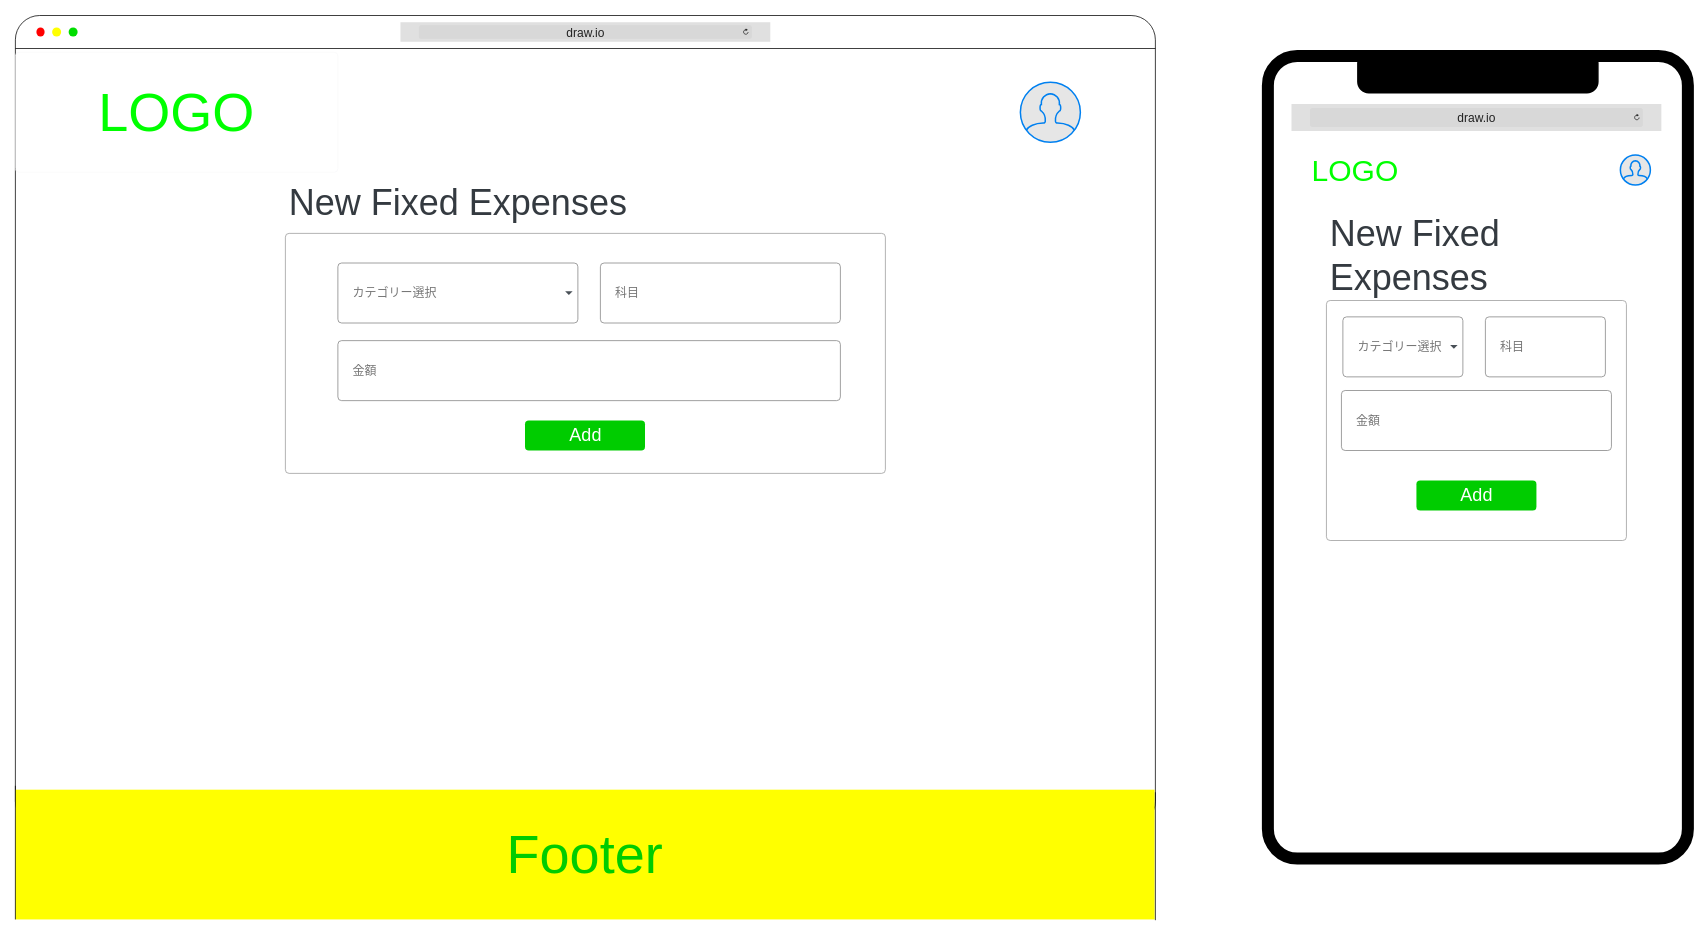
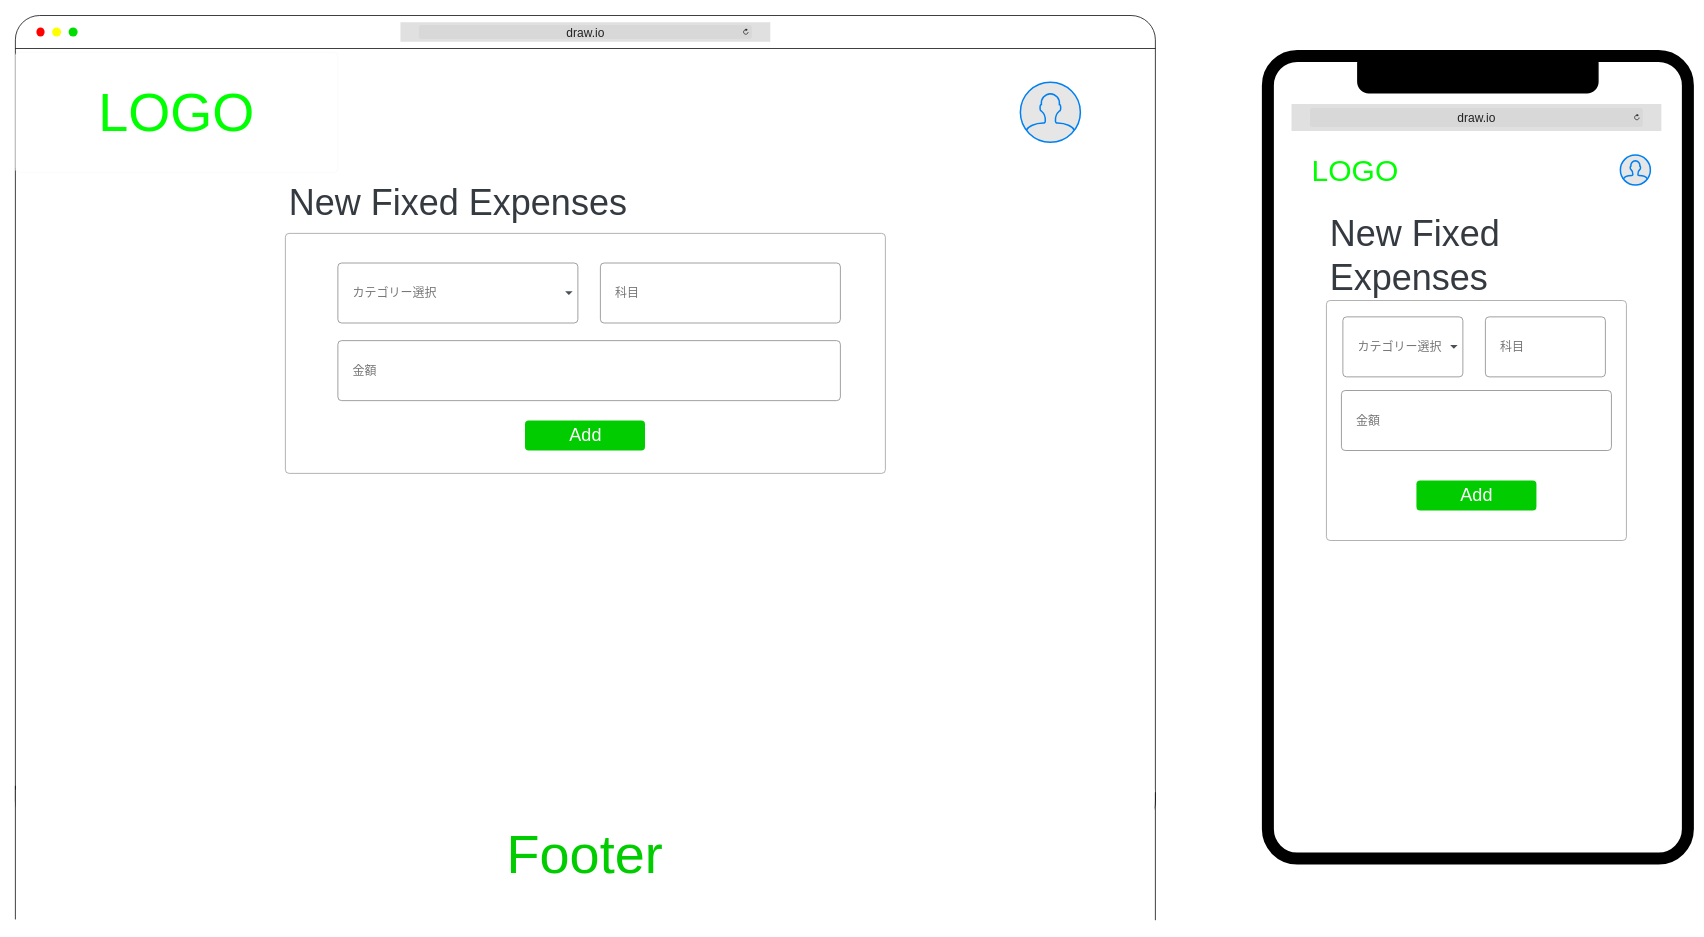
node "Footer": fillcolor #ffff00 -> #ffffff
